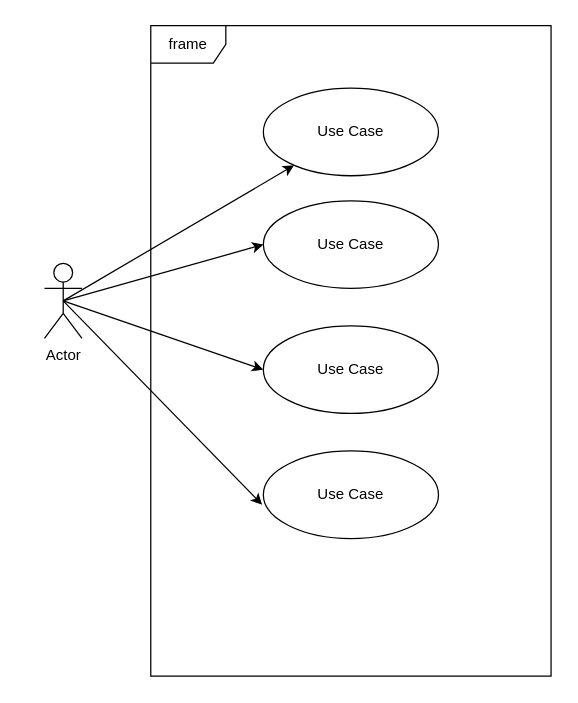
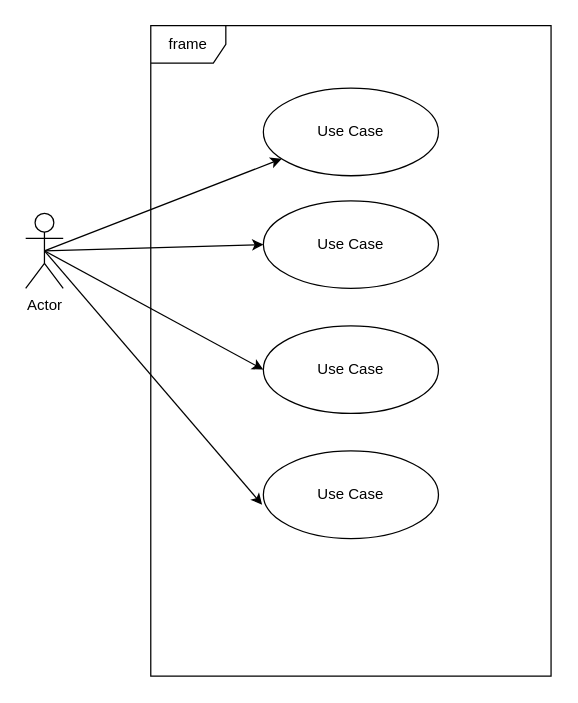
node "Actor": moved (63, 301) -> (44, 251)
